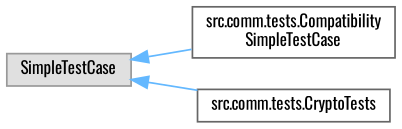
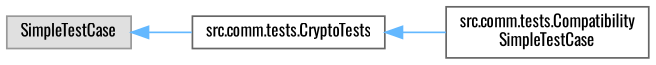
edge "src.comm.tests.Compatibility SimpleTestCase" -> "SimpleTestCase": now "src.comm.tests.Compatibility SimpleTestCase" -> "src.comm.tests.CryptoTests"
